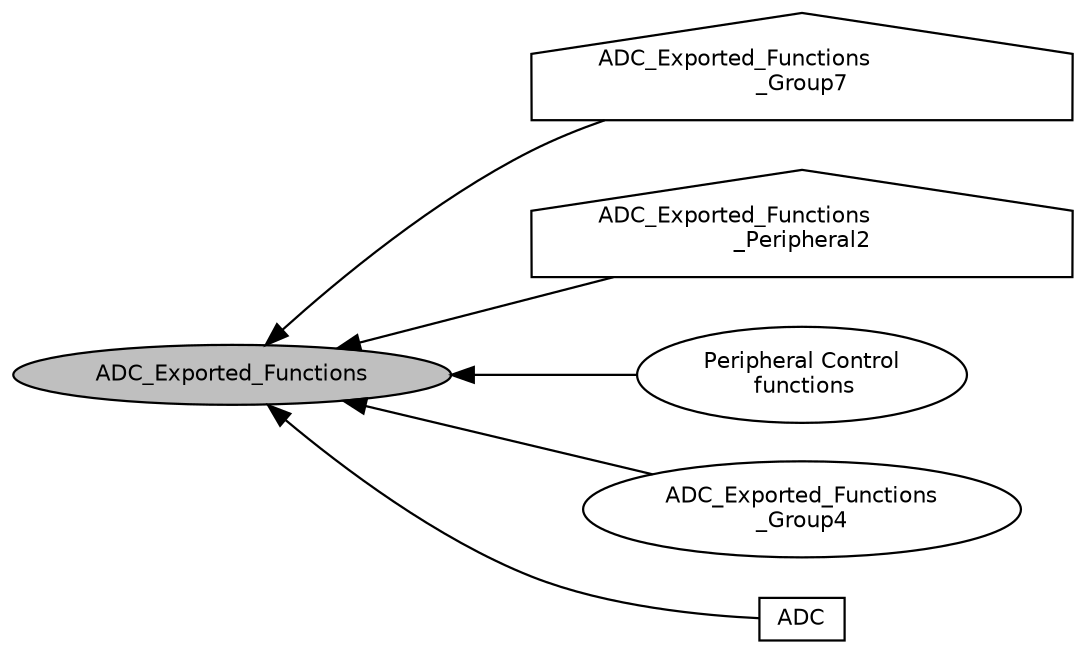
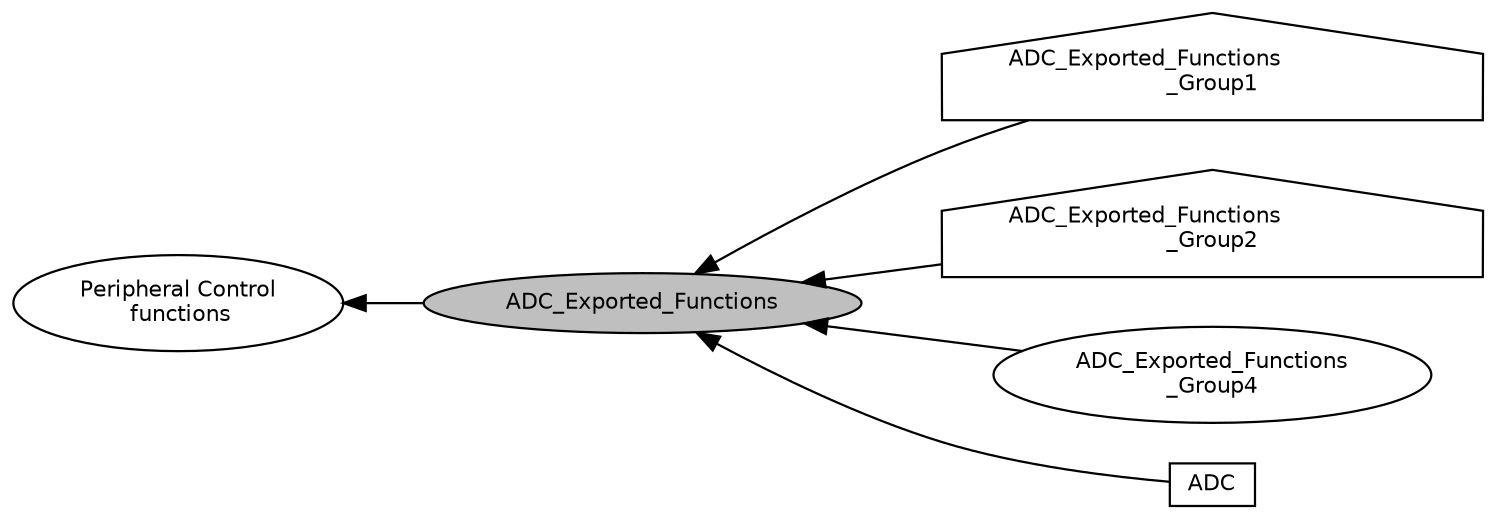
node "ADC_Exported_Functions _Group7": label "ADC_Exported_Functions _Group7" -> "ADC_Exported_Functions _Group1"
node "ADC_Exported_Functions _Peripheral2": label "ADC_Exported_Functions _Peripheral2" -> "ADC_Exported_Functions _Group2"
edge "Peripheral Control functions" -> "ADC_Exported_Functions": reversed
